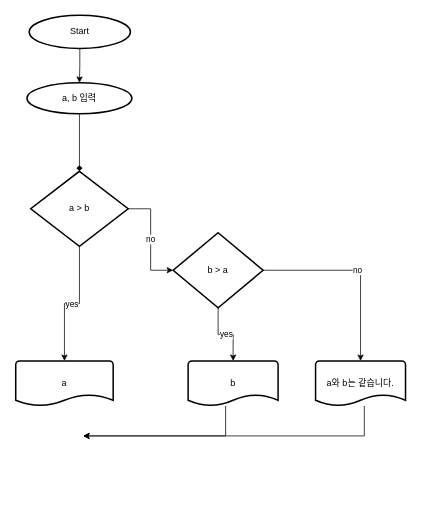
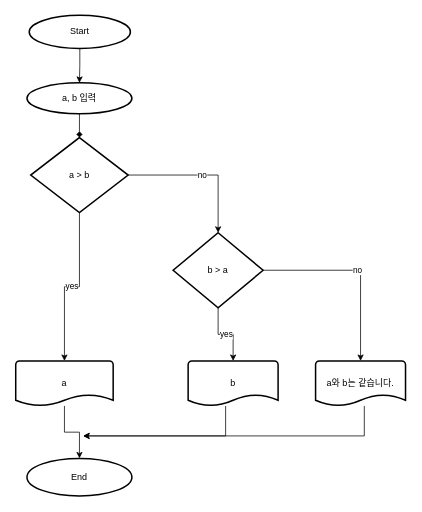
node "a > b": moved (79, 209) -> (79, 175)
edge "a" -> "End": added
node "End": added
